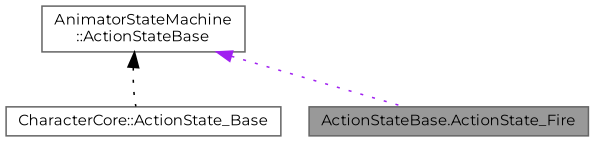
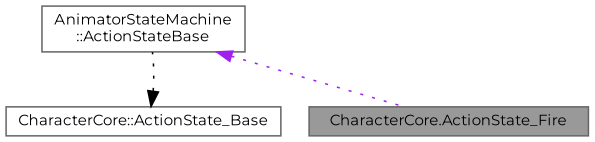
edge "CharacterCore::ActionState_Base" -> "AnimatorStateMachine ::ActionStateBase": reversed
node "ActionStateBase.ActionState_Fire": label "ActionStateBase.ActionState_Fire" -> "CharacterCore.ActionState_Fire"
